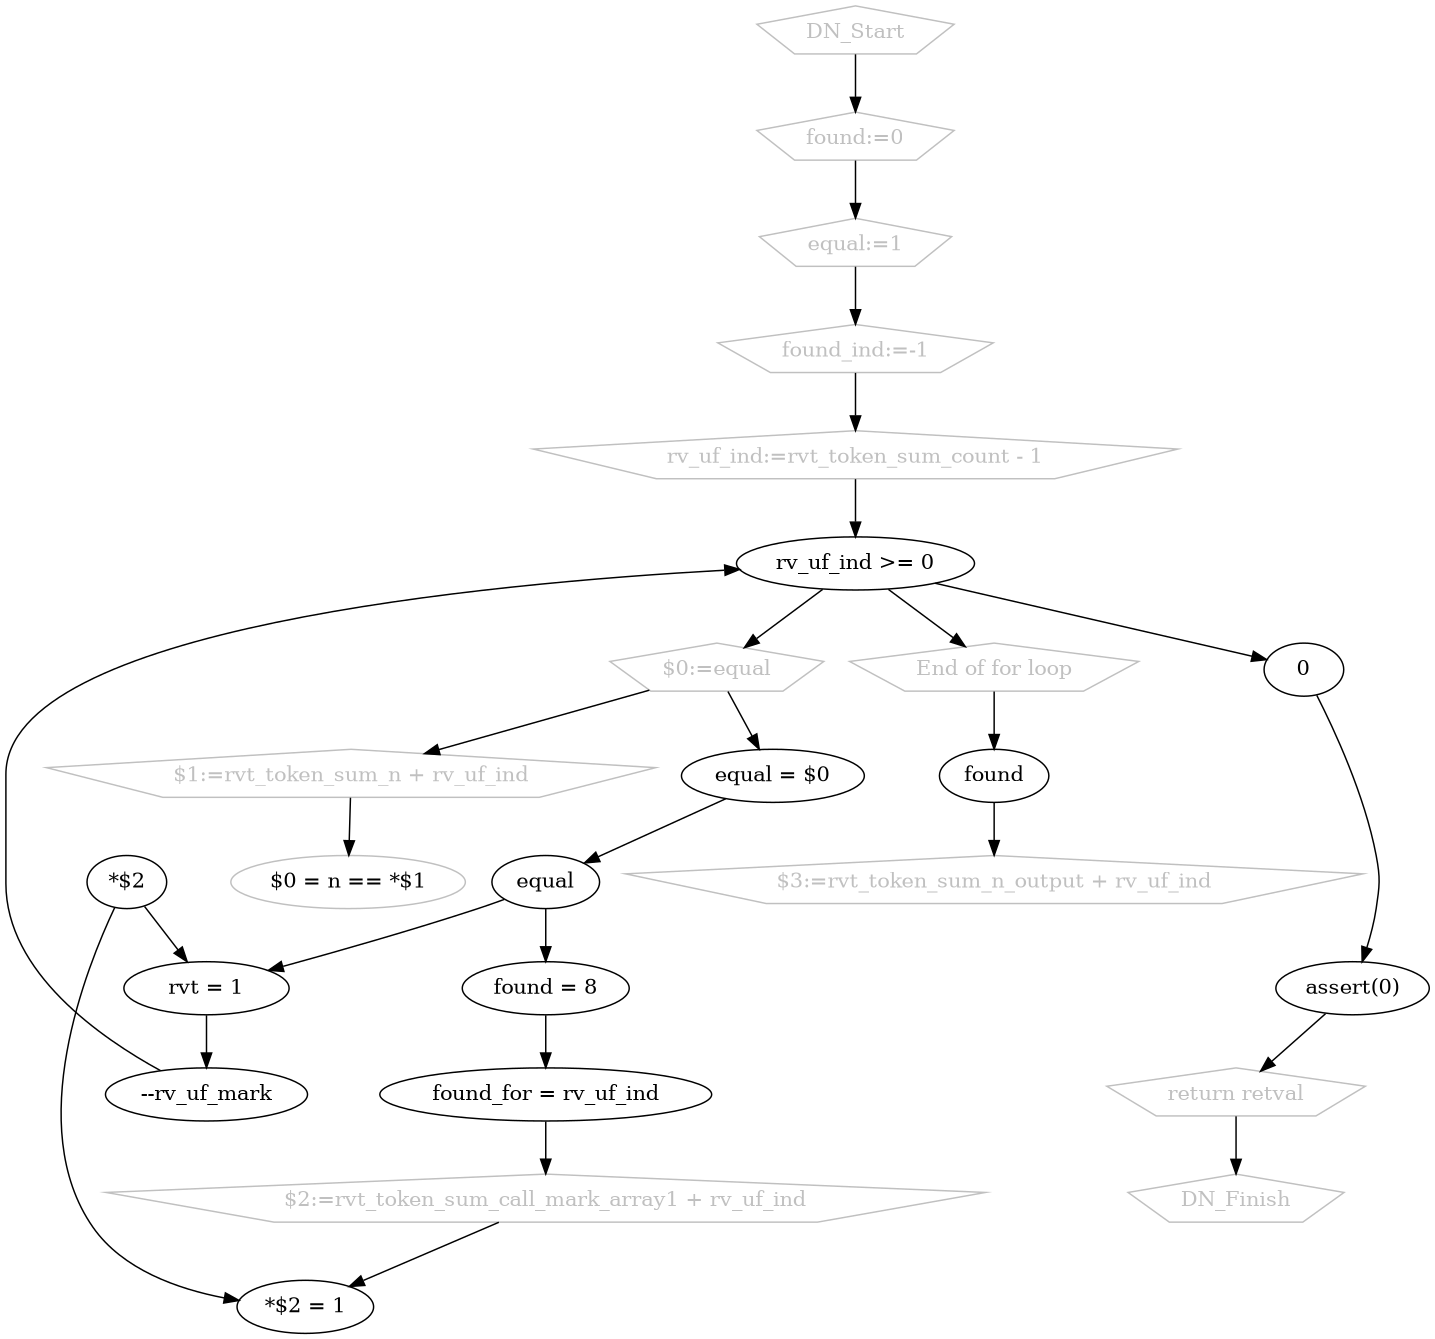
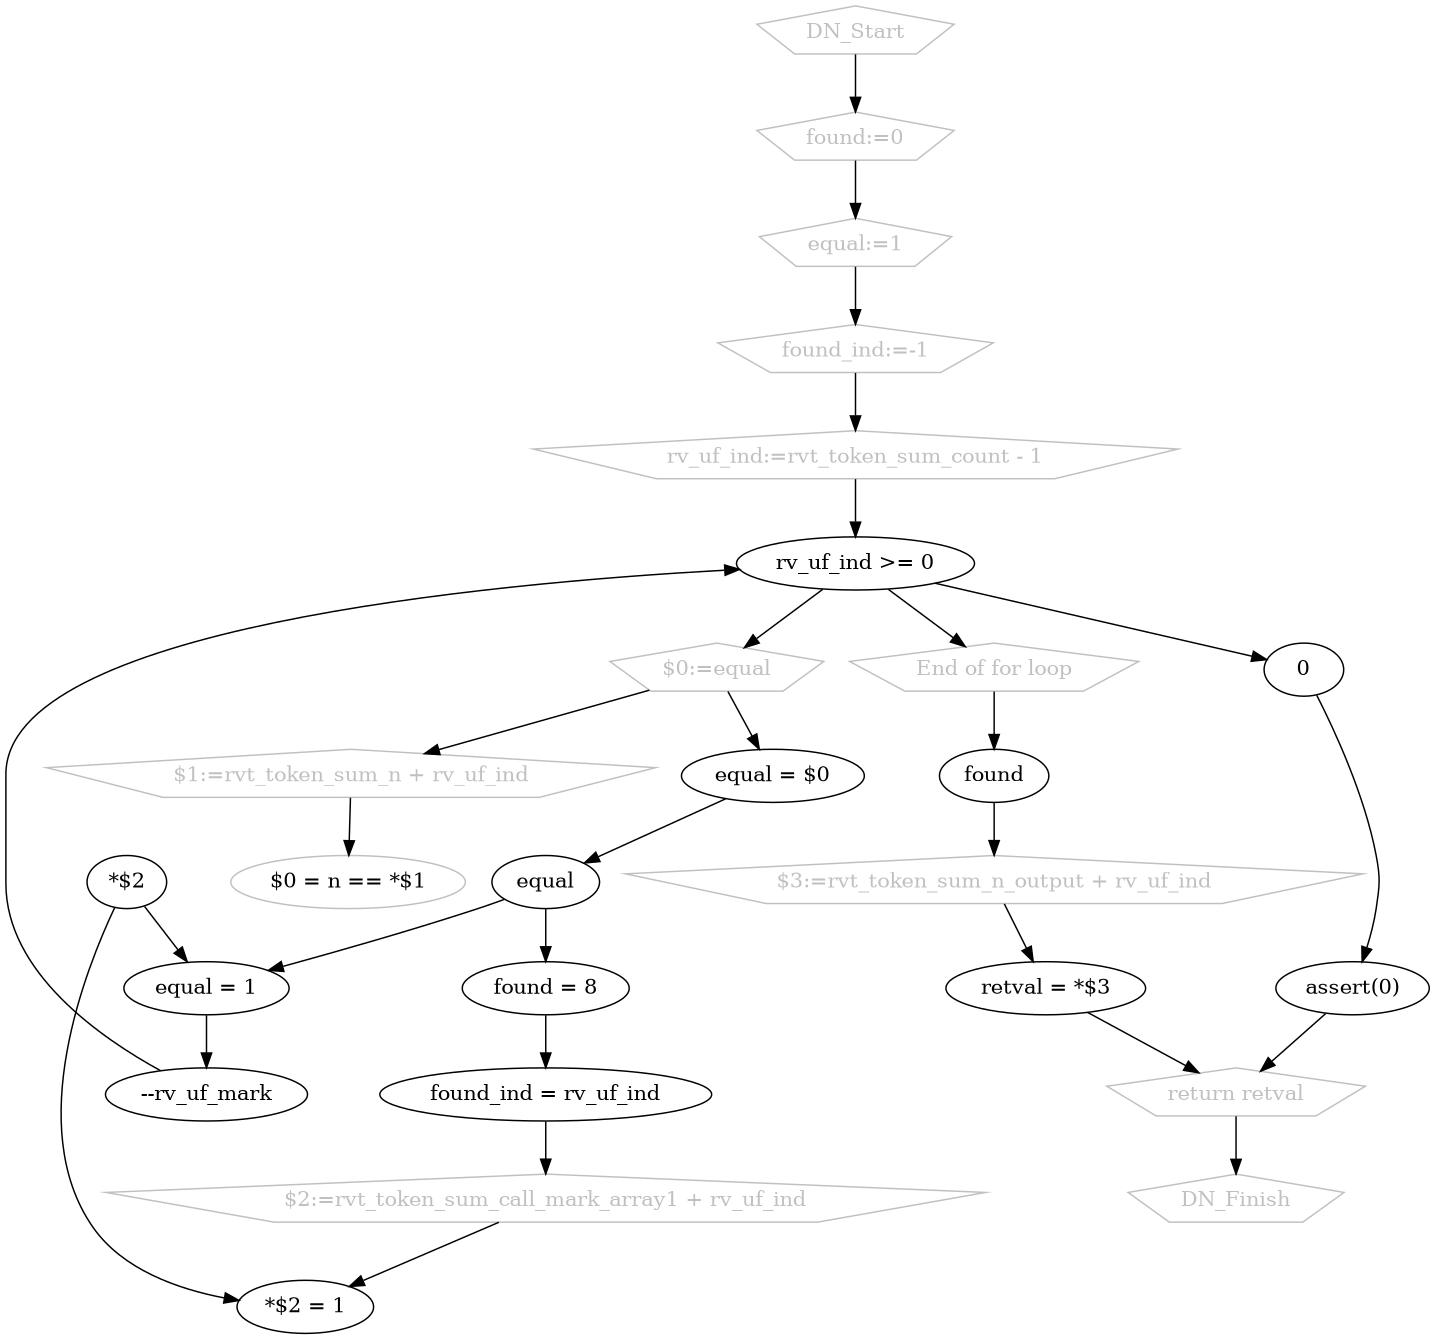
node "rvt = 1": label "rvt = 1" -> "equal = 1"
node "retval = *$3": added
node "found_for = rv_uf_ind": label "found_for = rv_uf_ind" -> "found_ind = rv_uf_ind"
